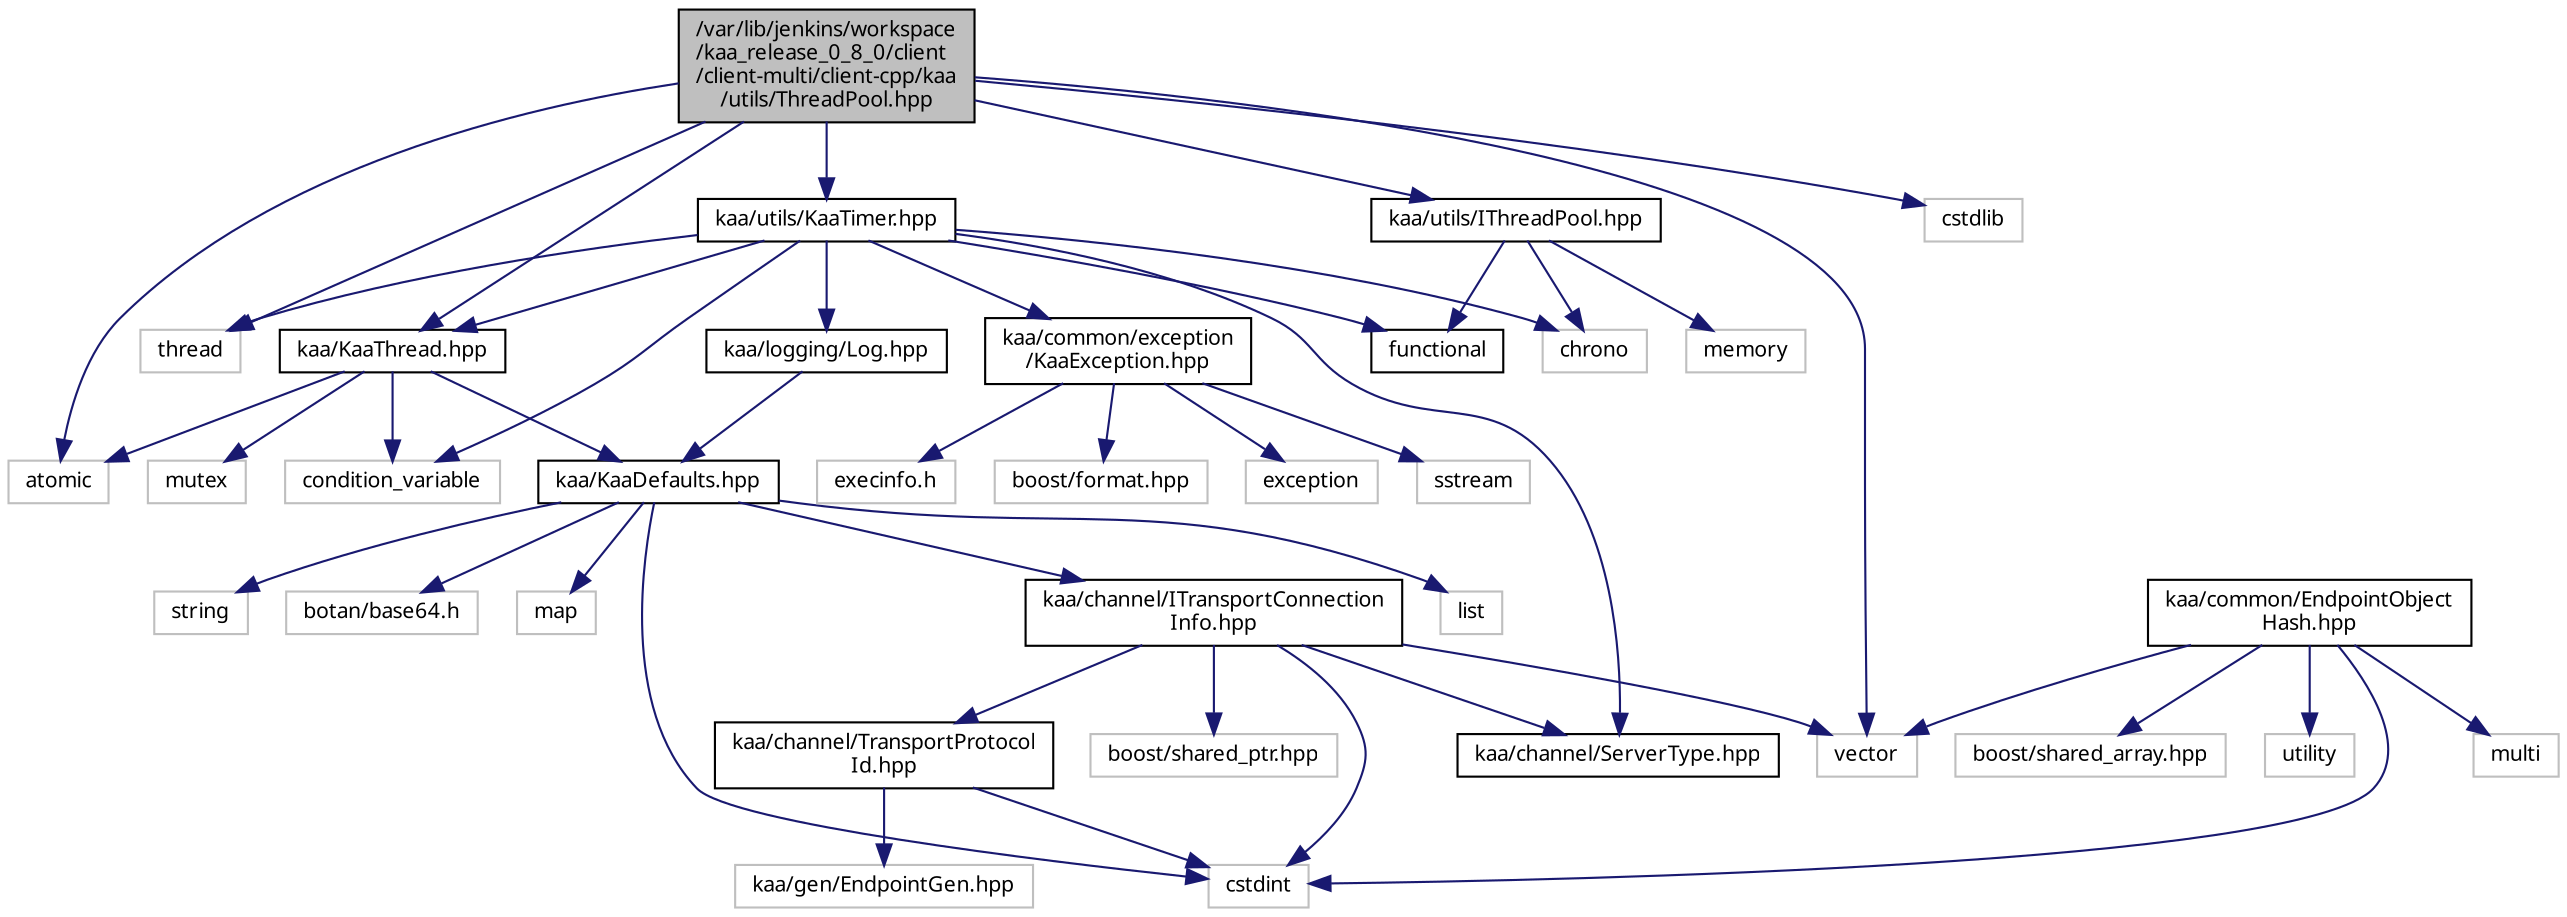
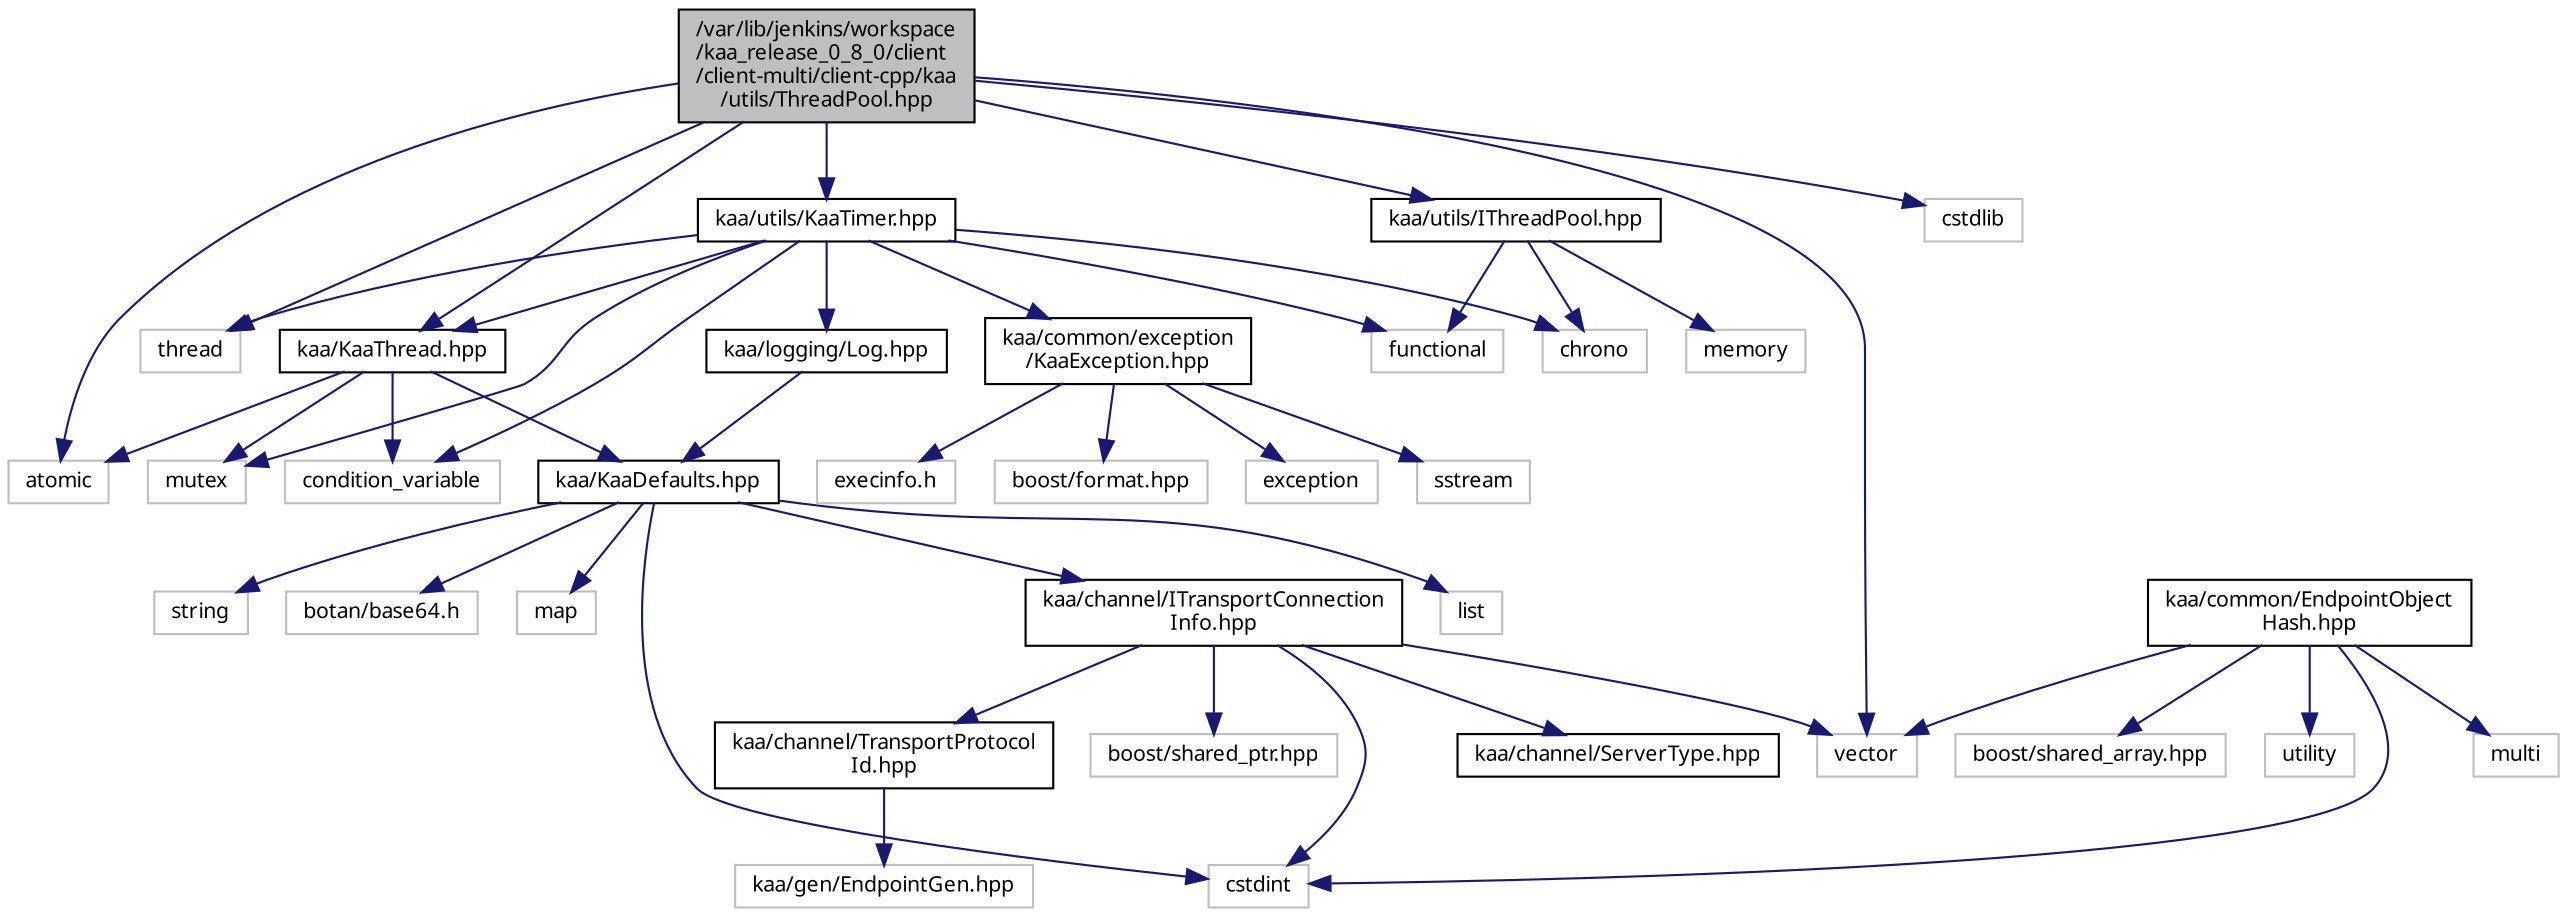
node "functional": color black -> grey75
edge "kaa/utils/KaaTimer.hpp" -> "kaa/channel/ServerType.hpp": now "kaa/utils/KaaTimer.hpp" -> "mutex"
edge "kaa/channel/TransportProtocol Id.hpp" -> "cstdint": removed
